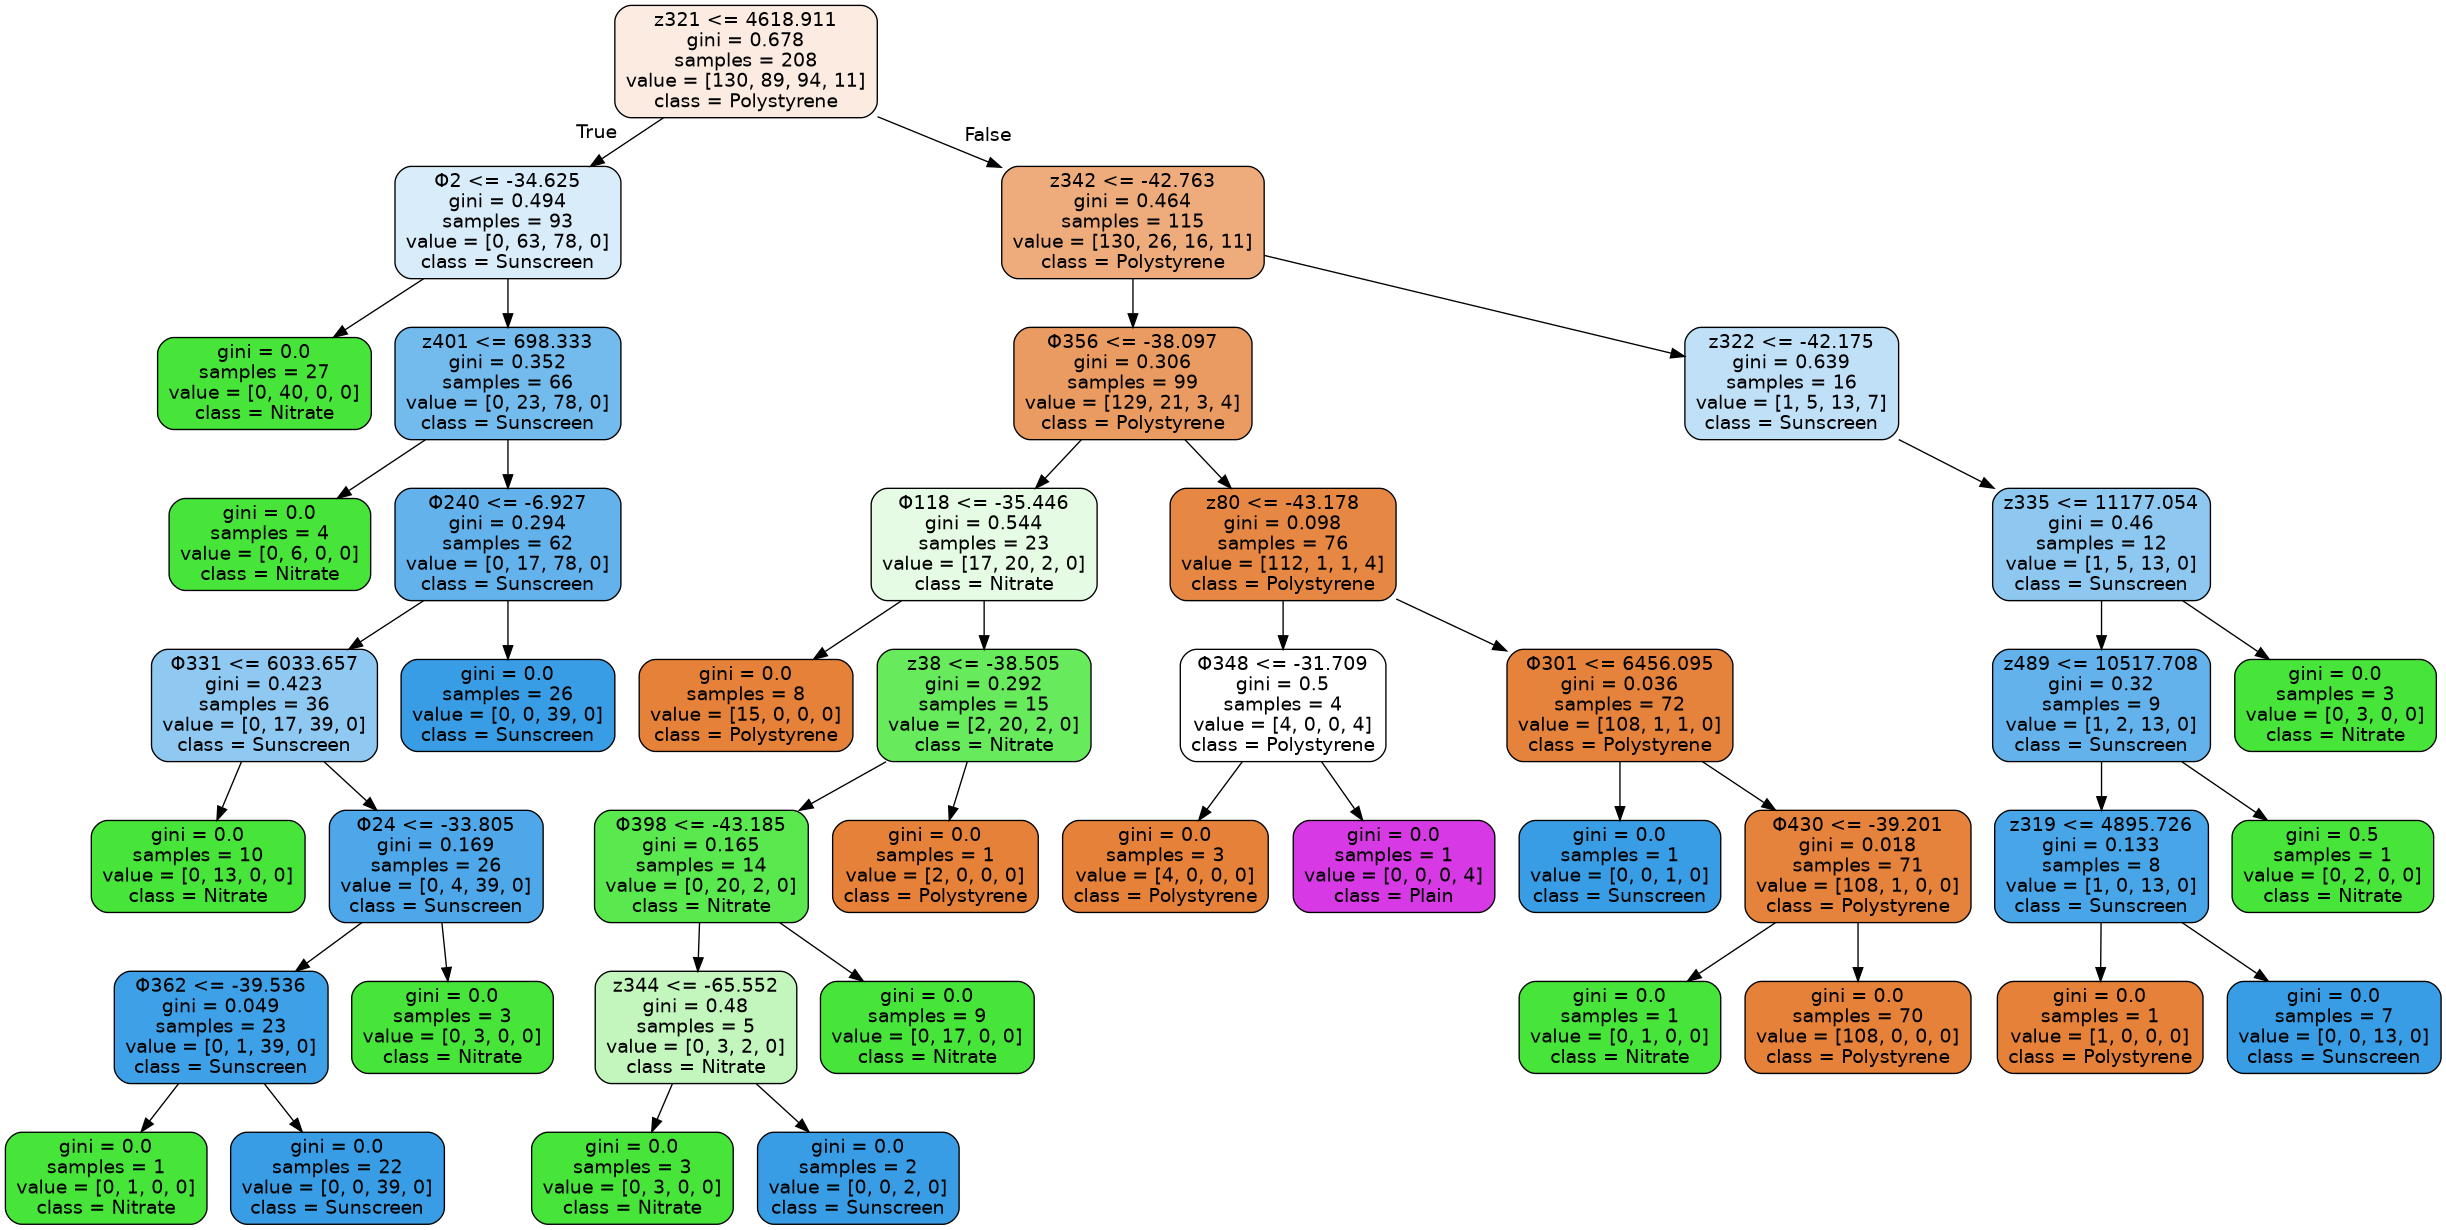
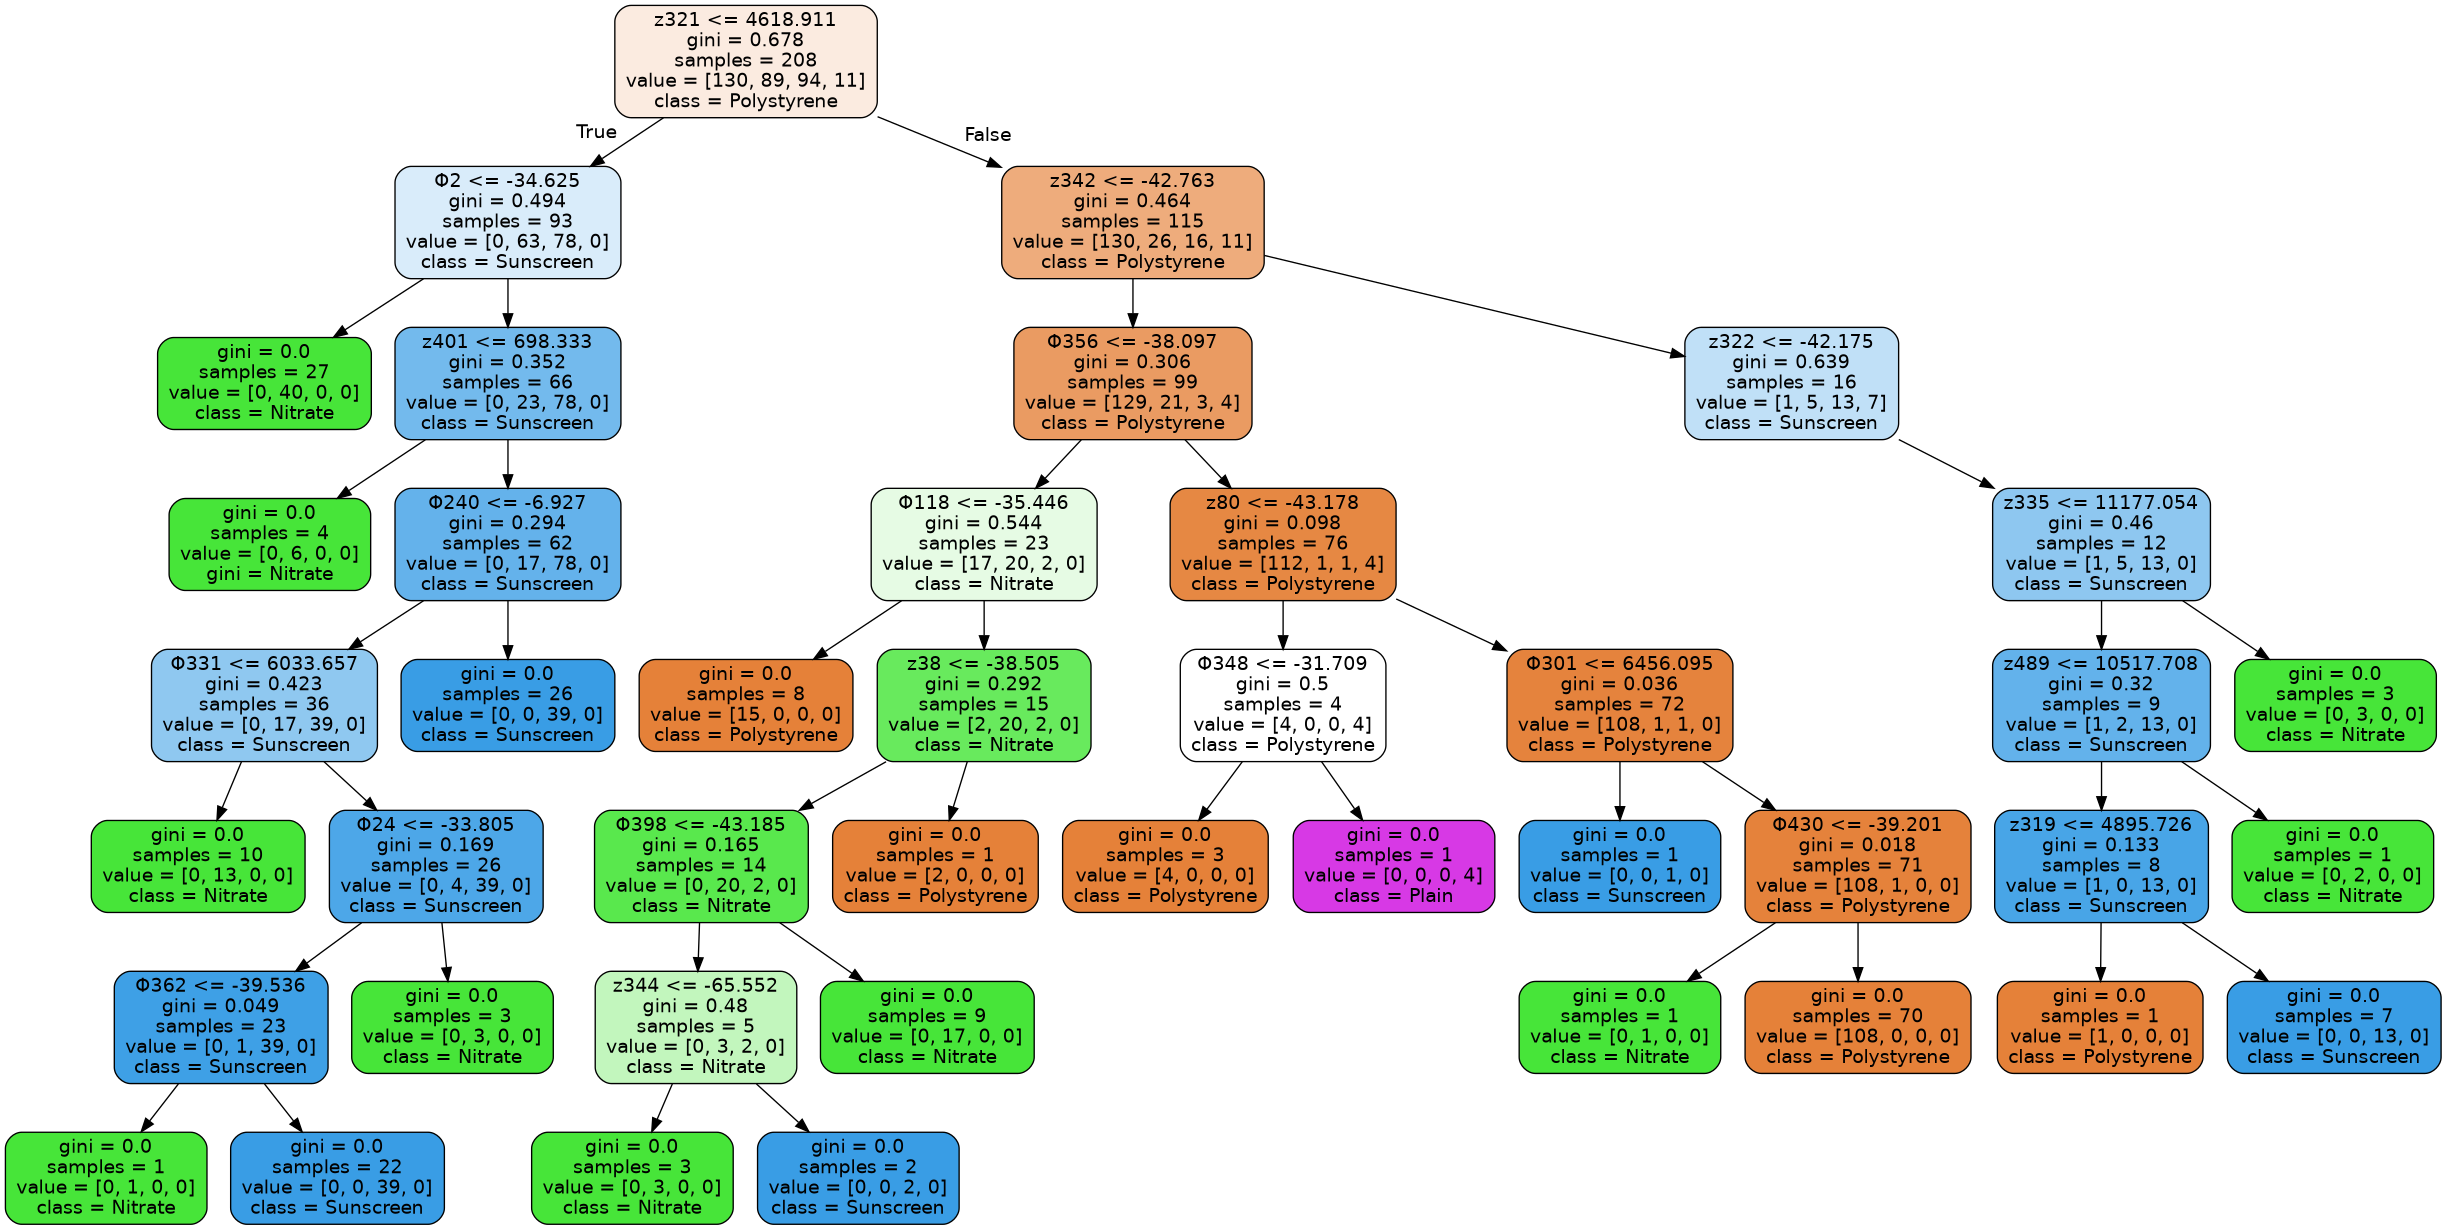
node "gini = 0.0 samples = 4 value = [0, 6, 0, 0] class = Nitrate": label "gini = 0.0 samples = 4 value = [0, 6, 0, 0] class = Nitrate" -> "gini = 0.0 samples = 4 value = [0, 6, 0, 0] gini = Nitrate"
node "gini = 0.5 samples = 1 value = [0, 2, 0, 0] class = Nitrate": label "gini = 0.5 samples = 1 value = [0, 2, 0, 0] class = Nitrate" -> "gini = 0.0 samples = 1 value = [0, 2, 0, 0] class = Nitrate"
